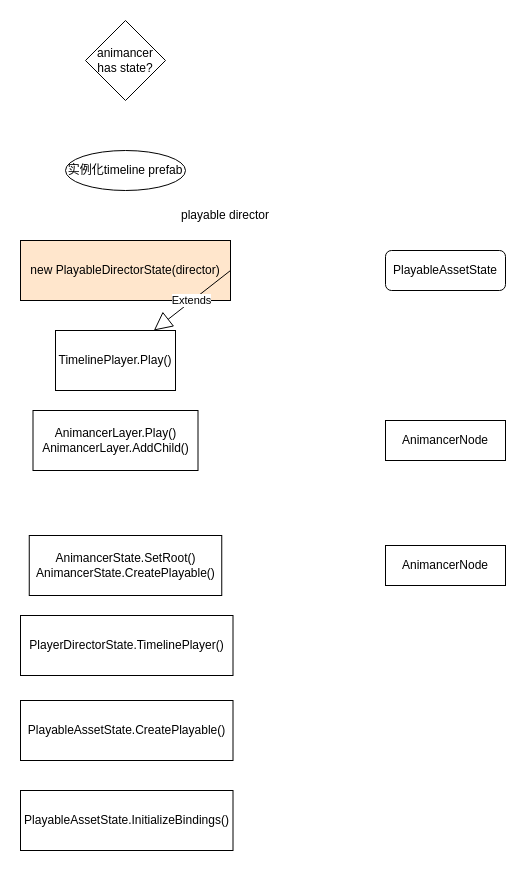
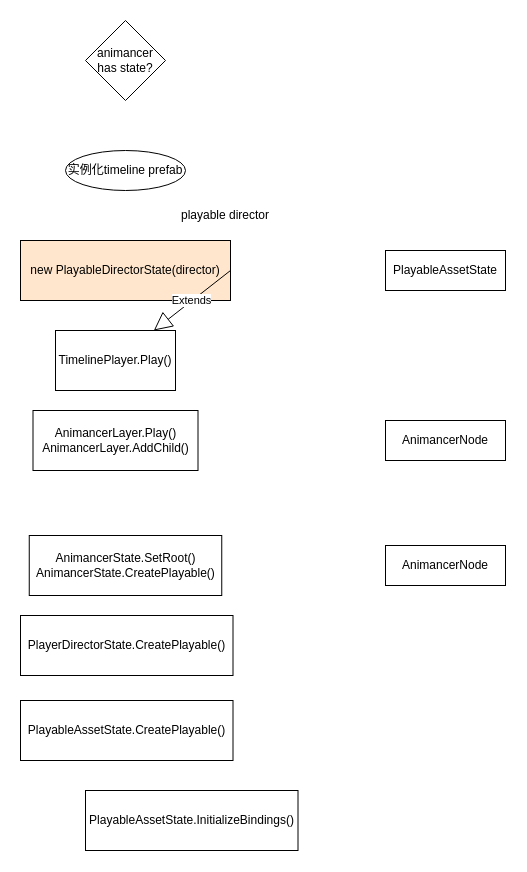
node "PlayableAssetState": shape rounded rectangle -> rectangle
node "PlayerDirectorState.TimelinePlayer()": label "PlayerDirectorState.TimelinePlayer()" -> "PlayerDirectorState.CreatePlayable()"
node "PlayableAssetState.InitializeBindings()": moved (127, 821) -> (192, 821)
